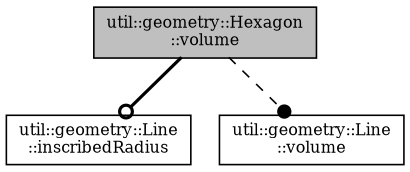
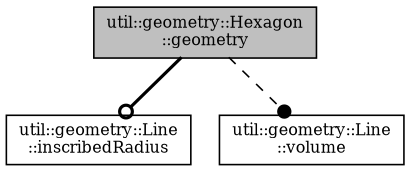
node "util::geometry::Hexagon ::volume": label "util::geometry::Hexagon ::volume" -> "util::geometry::Hexagon ::geometry"
